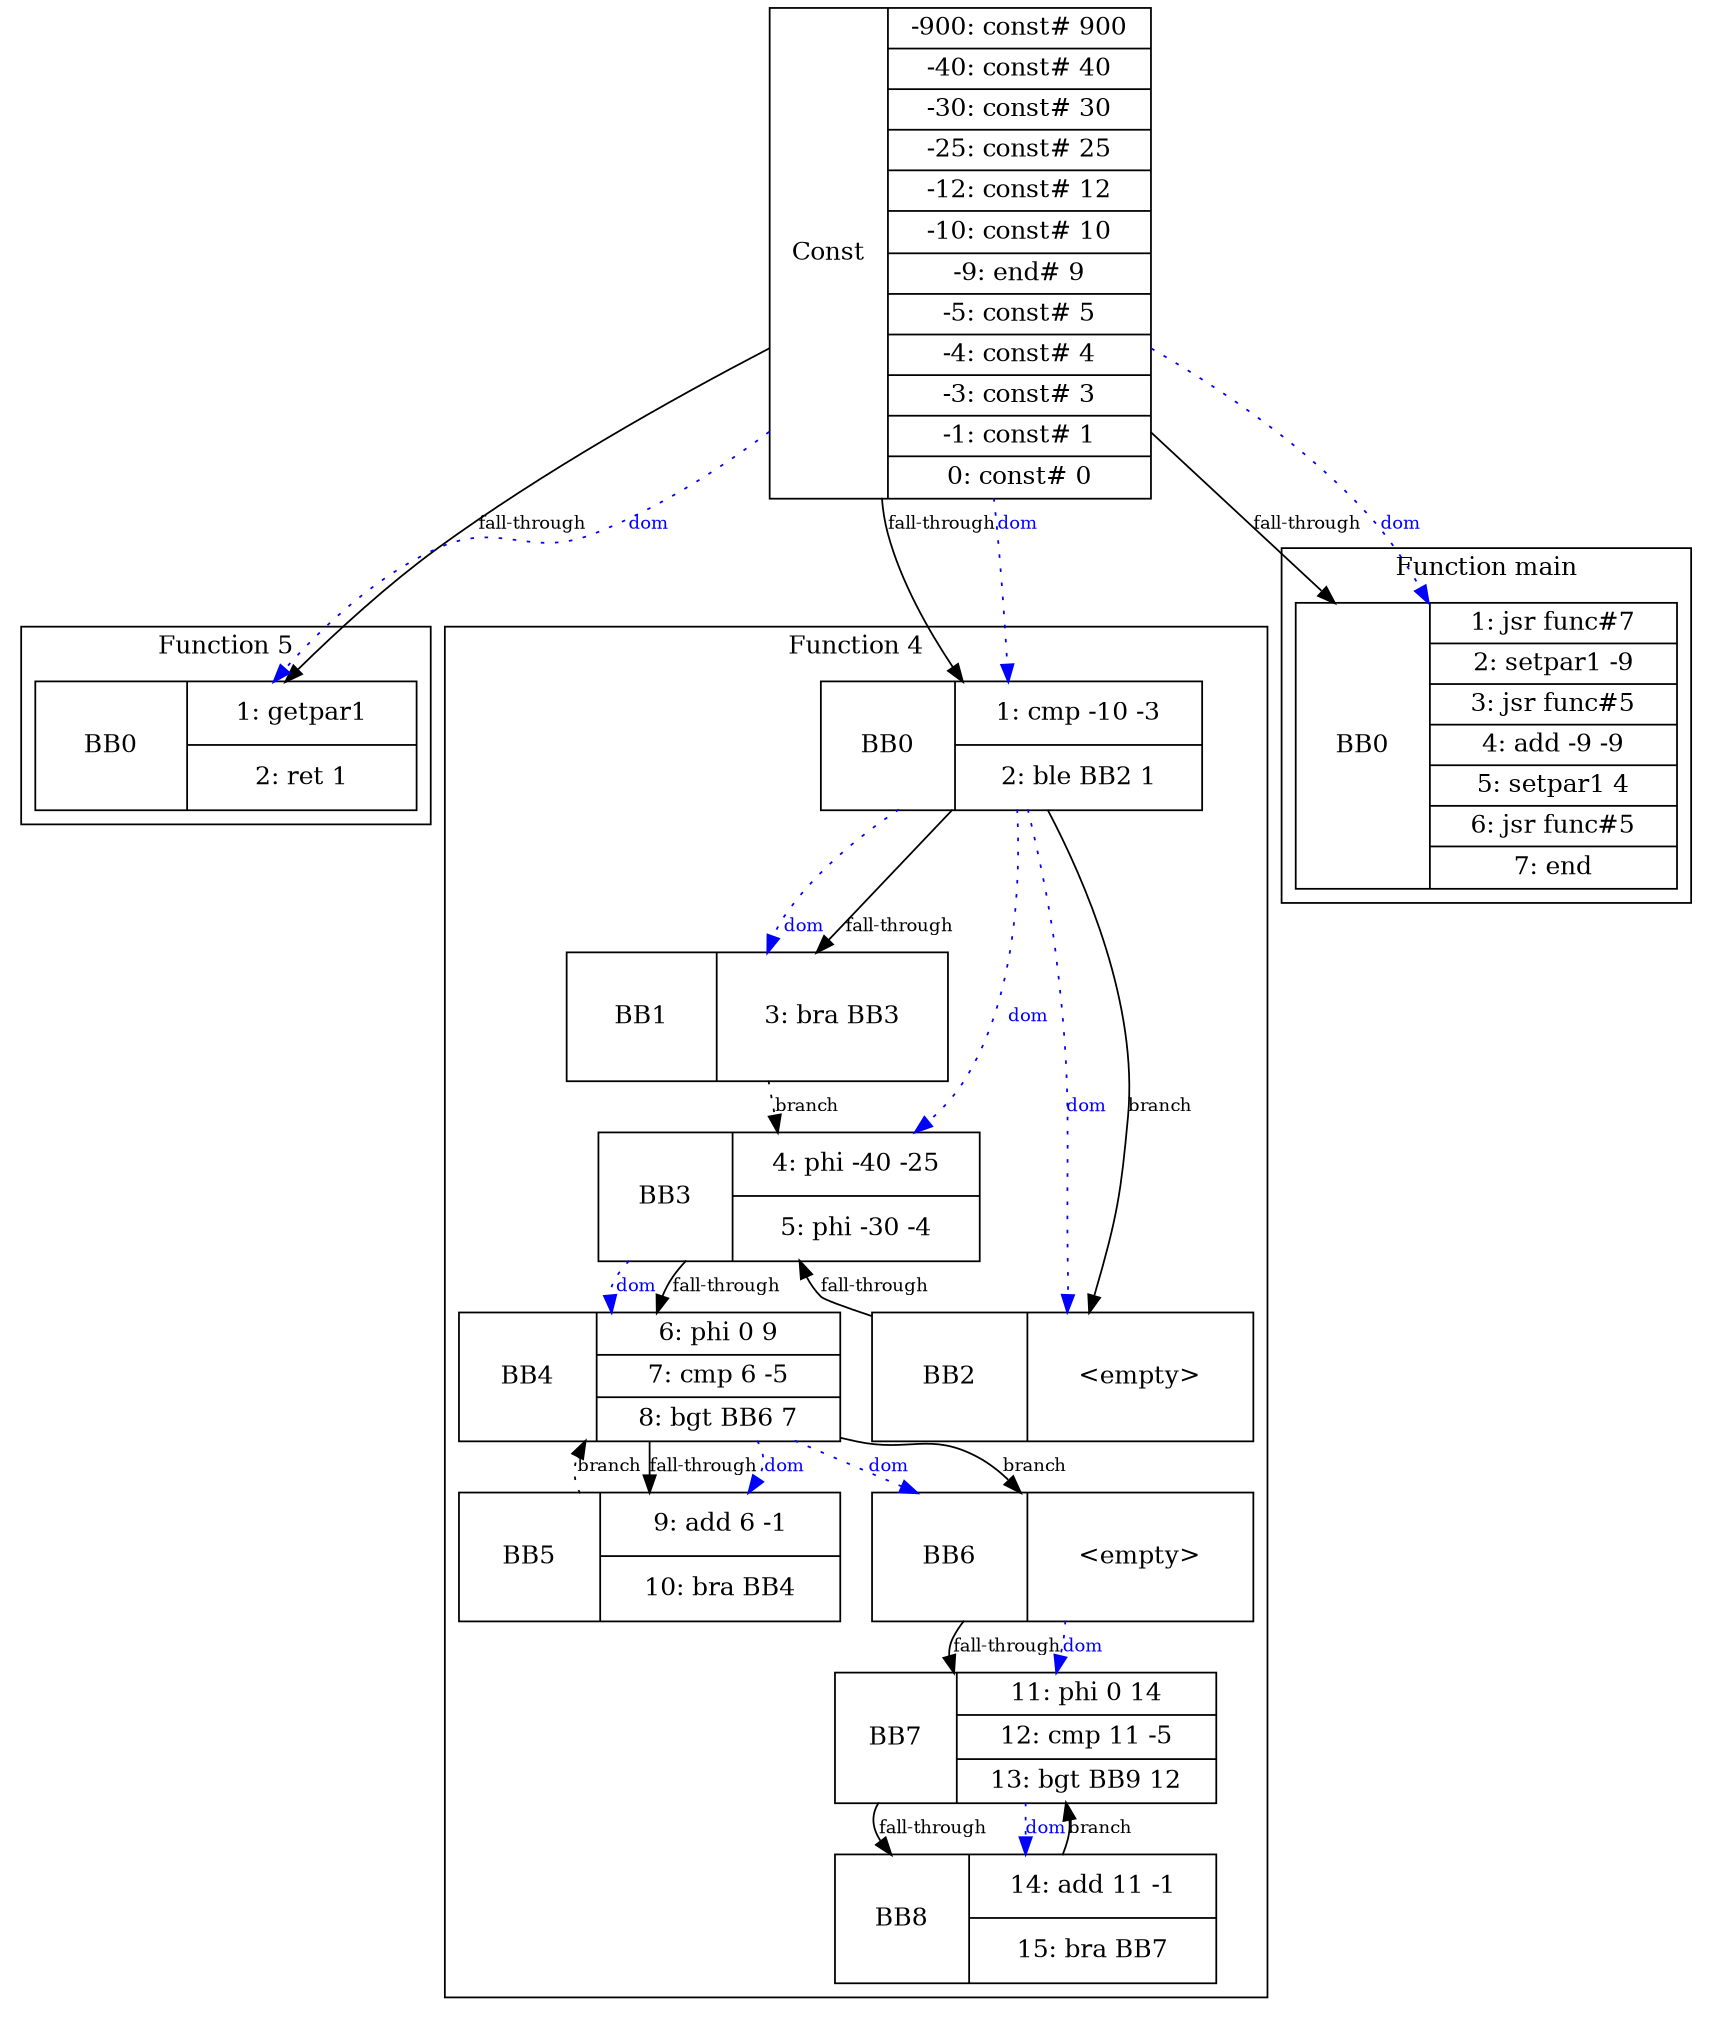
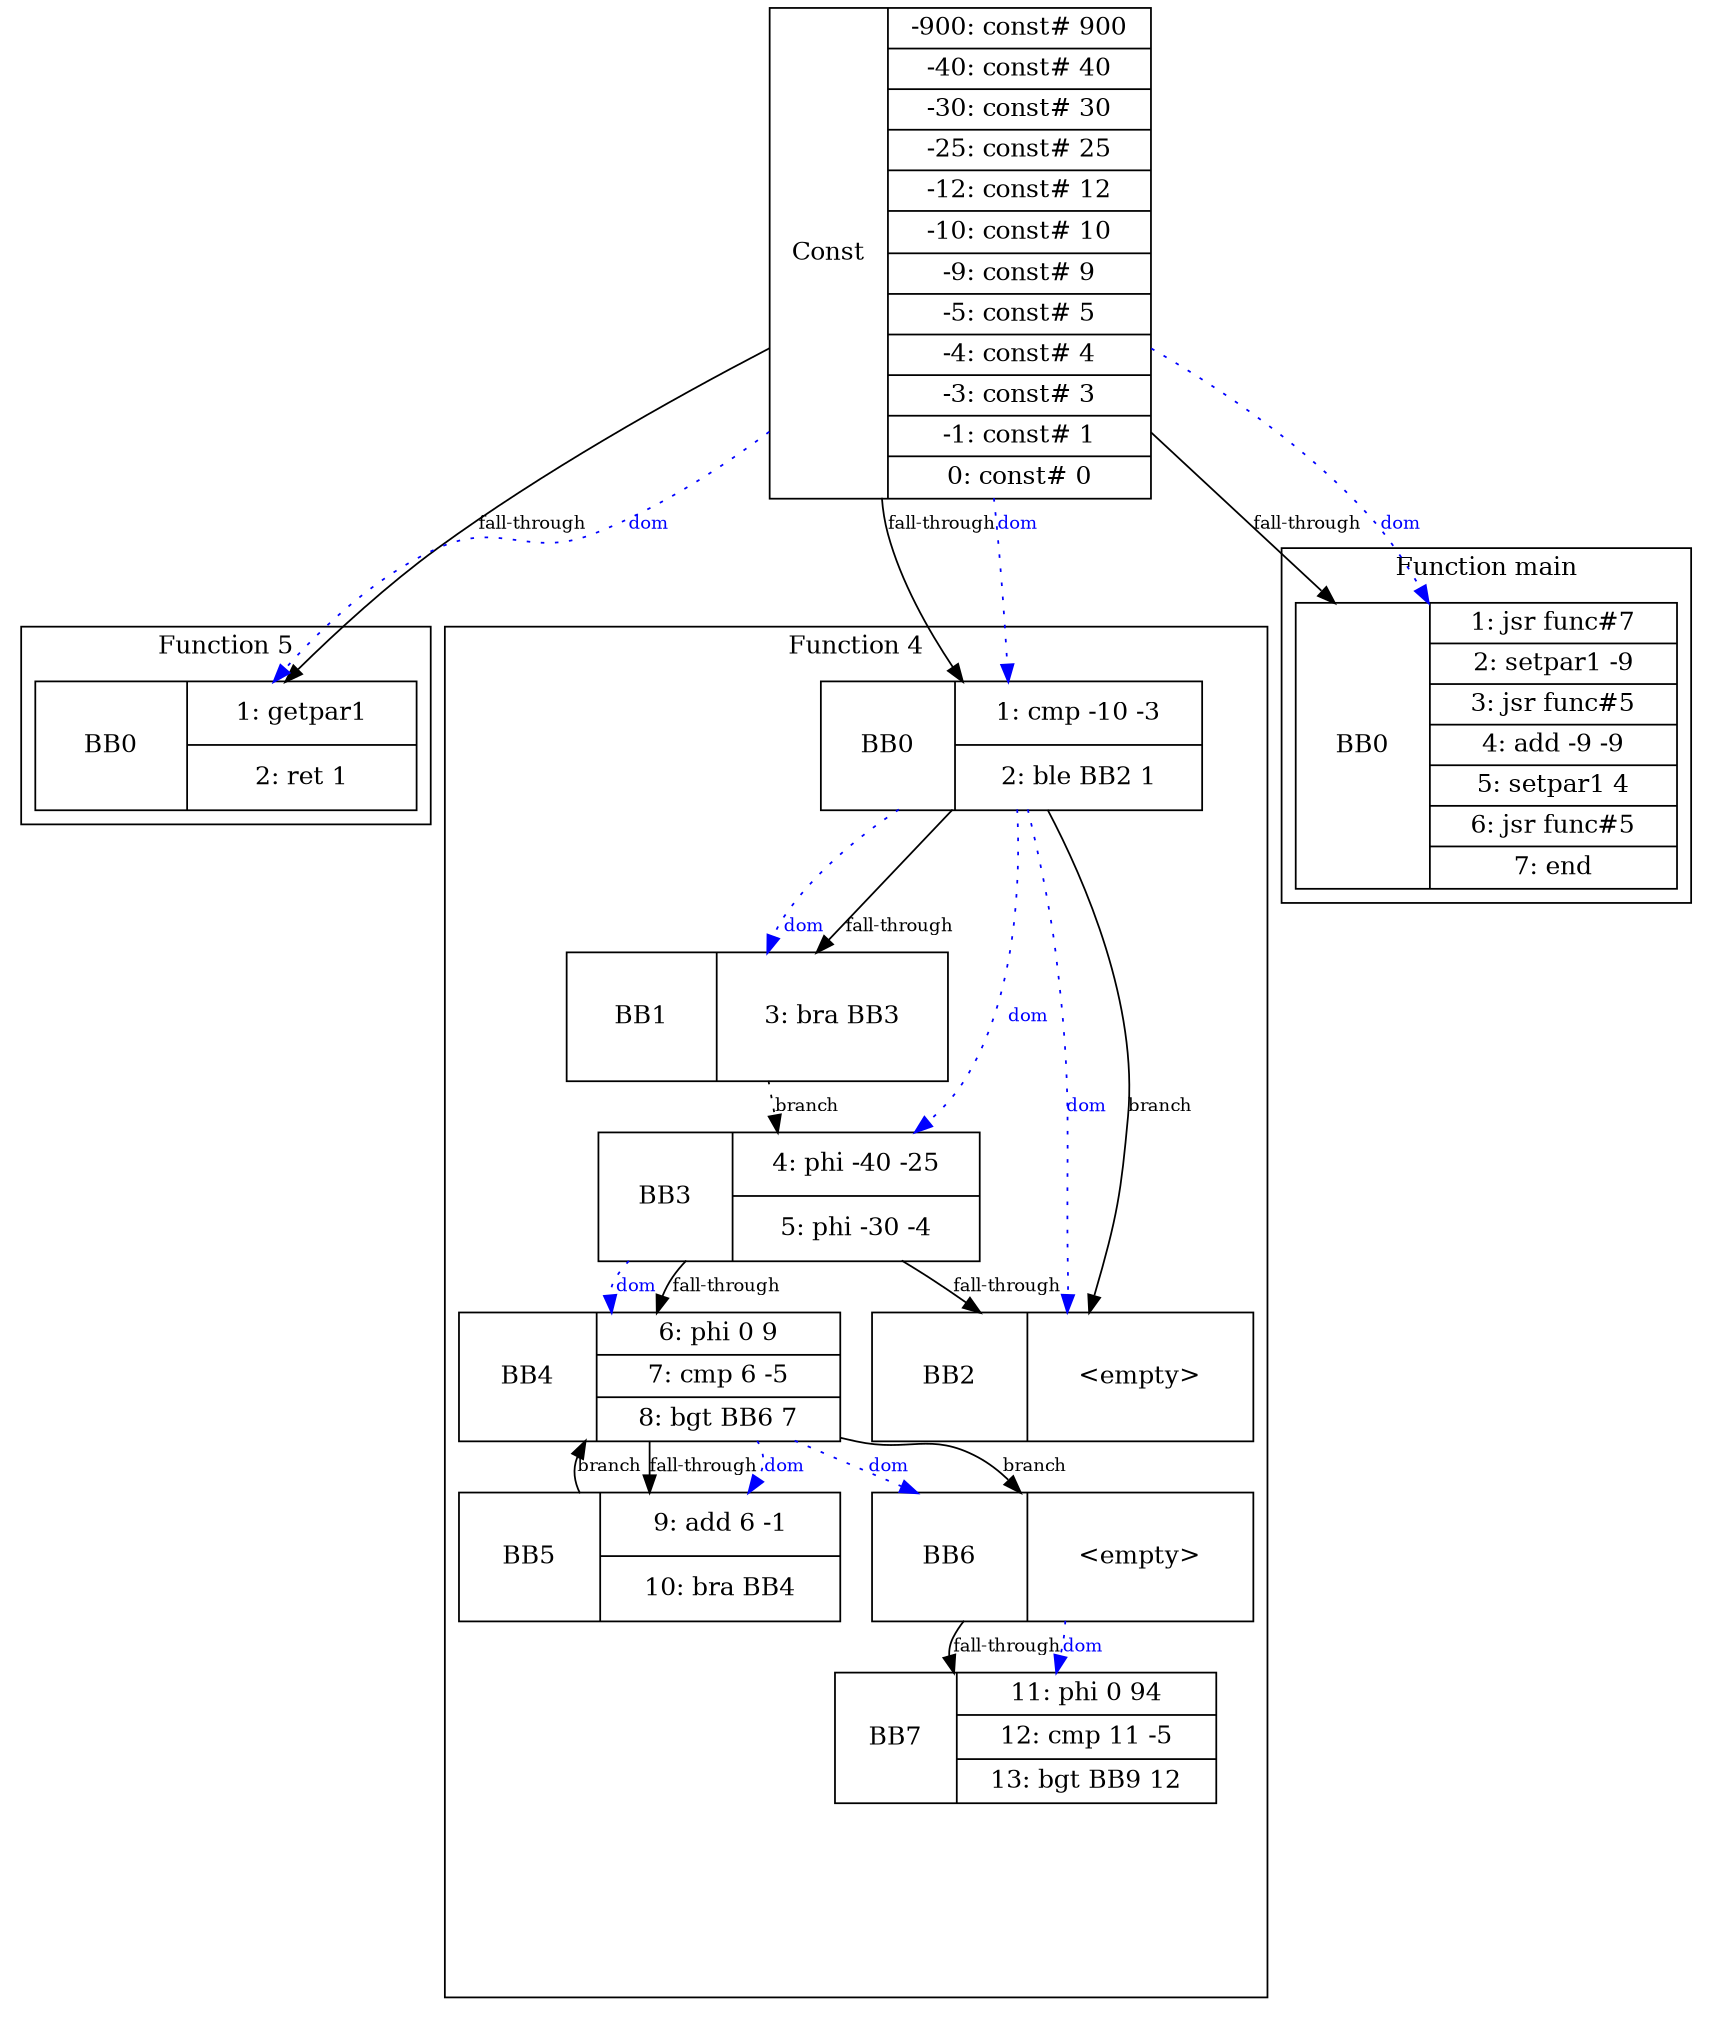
node "Const": text "-9: end# 9" -> "-9: const# 9"
edge "BB2" -> "BB3": reversed
edge "BB5" -> "BB4": style dotted -> solid
node "BB7": text "11: phi 0 14" -> "11: phi 0 94"
node "BB8": removed
